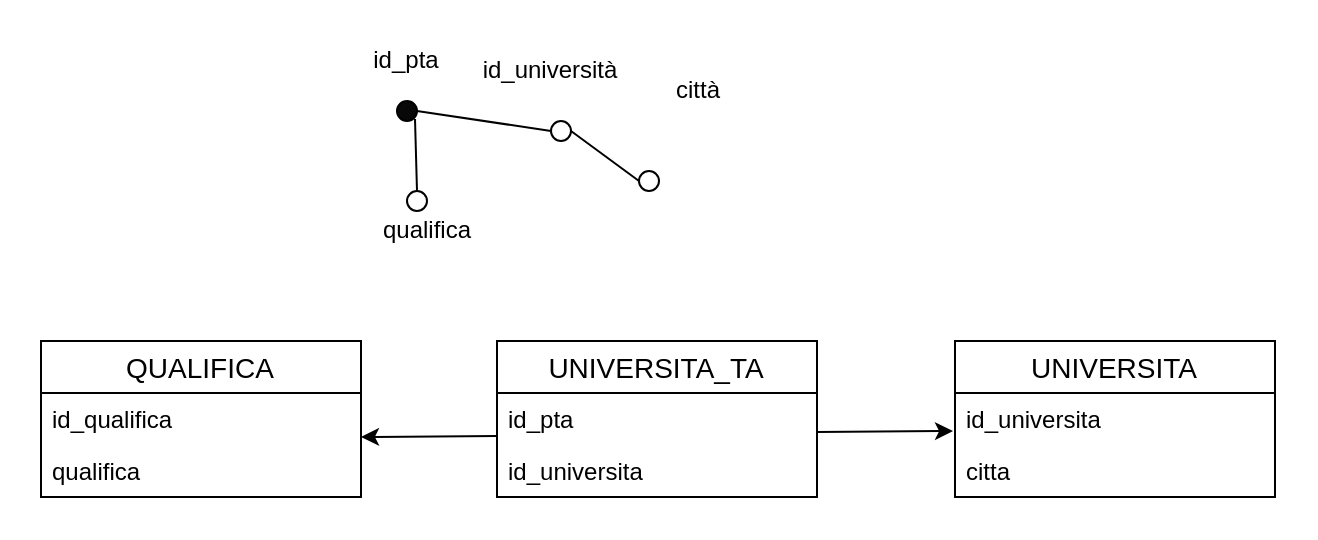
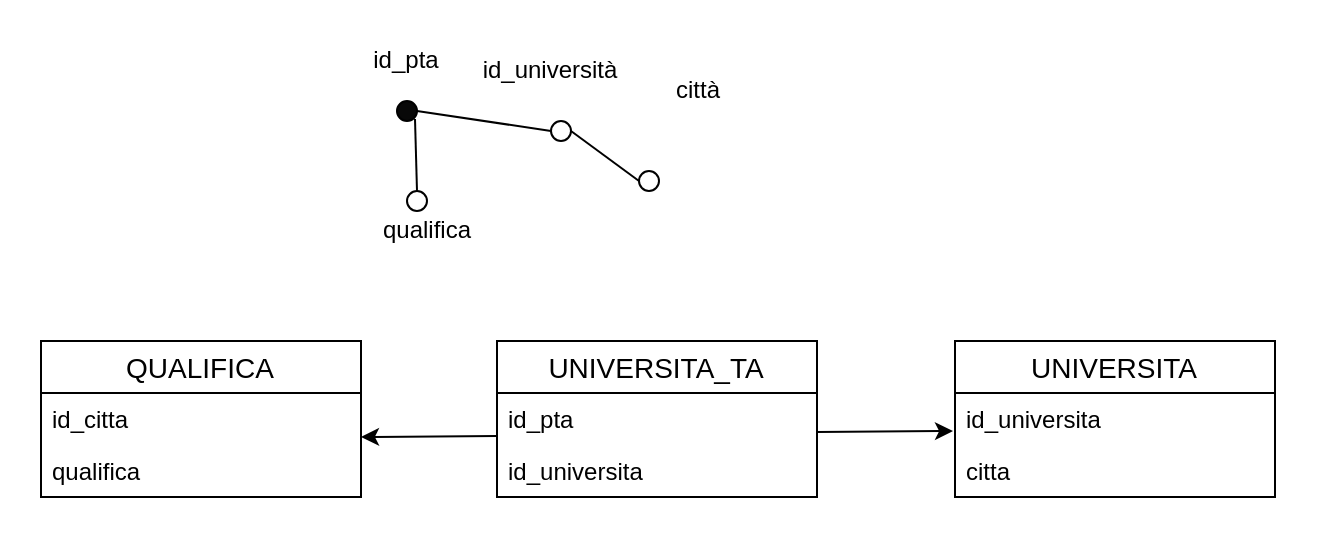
node "id_qualifica": label "id_qualifica" -> "id_citta"
